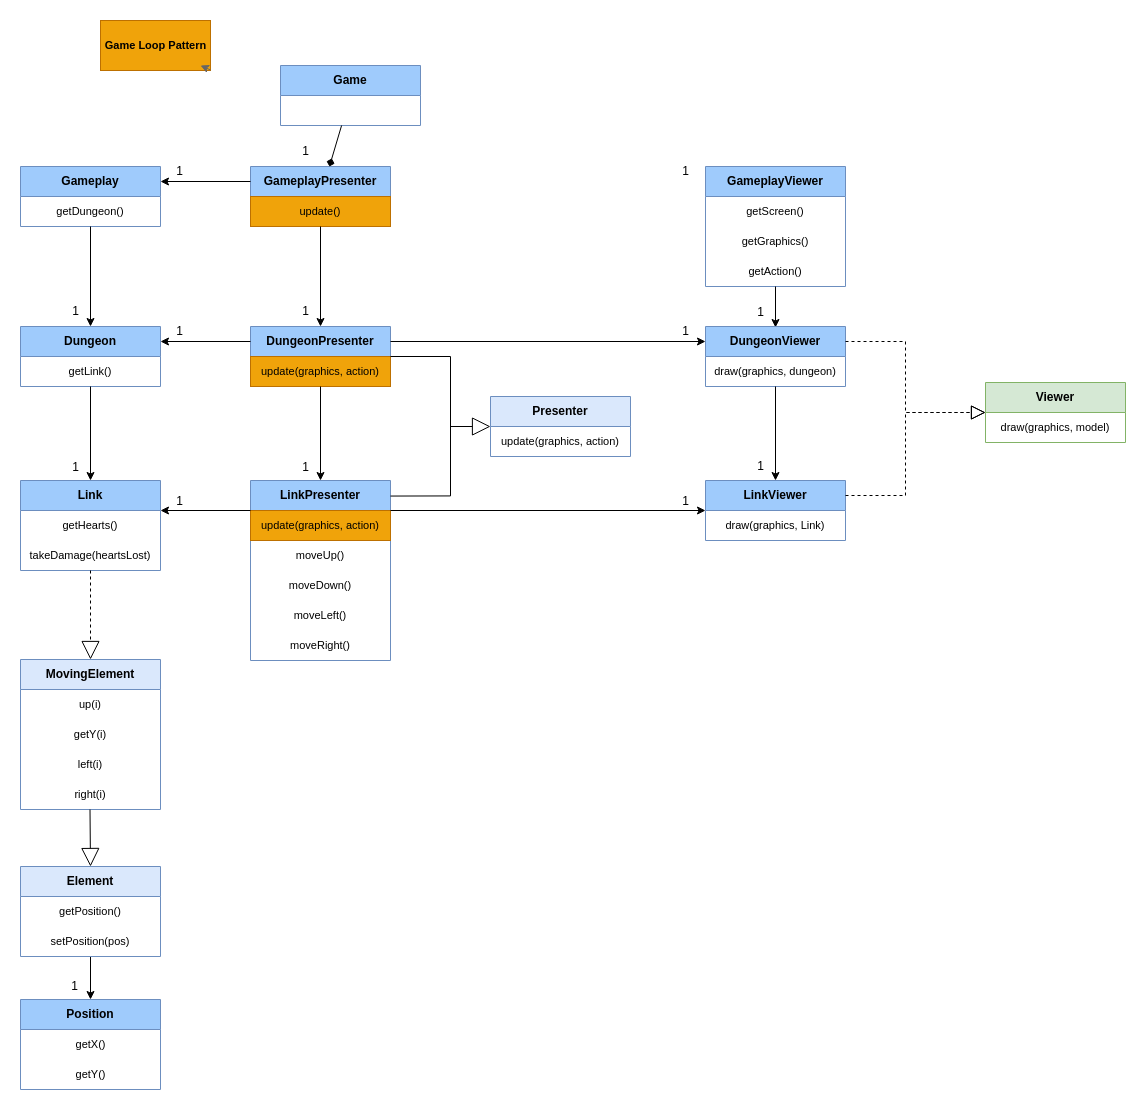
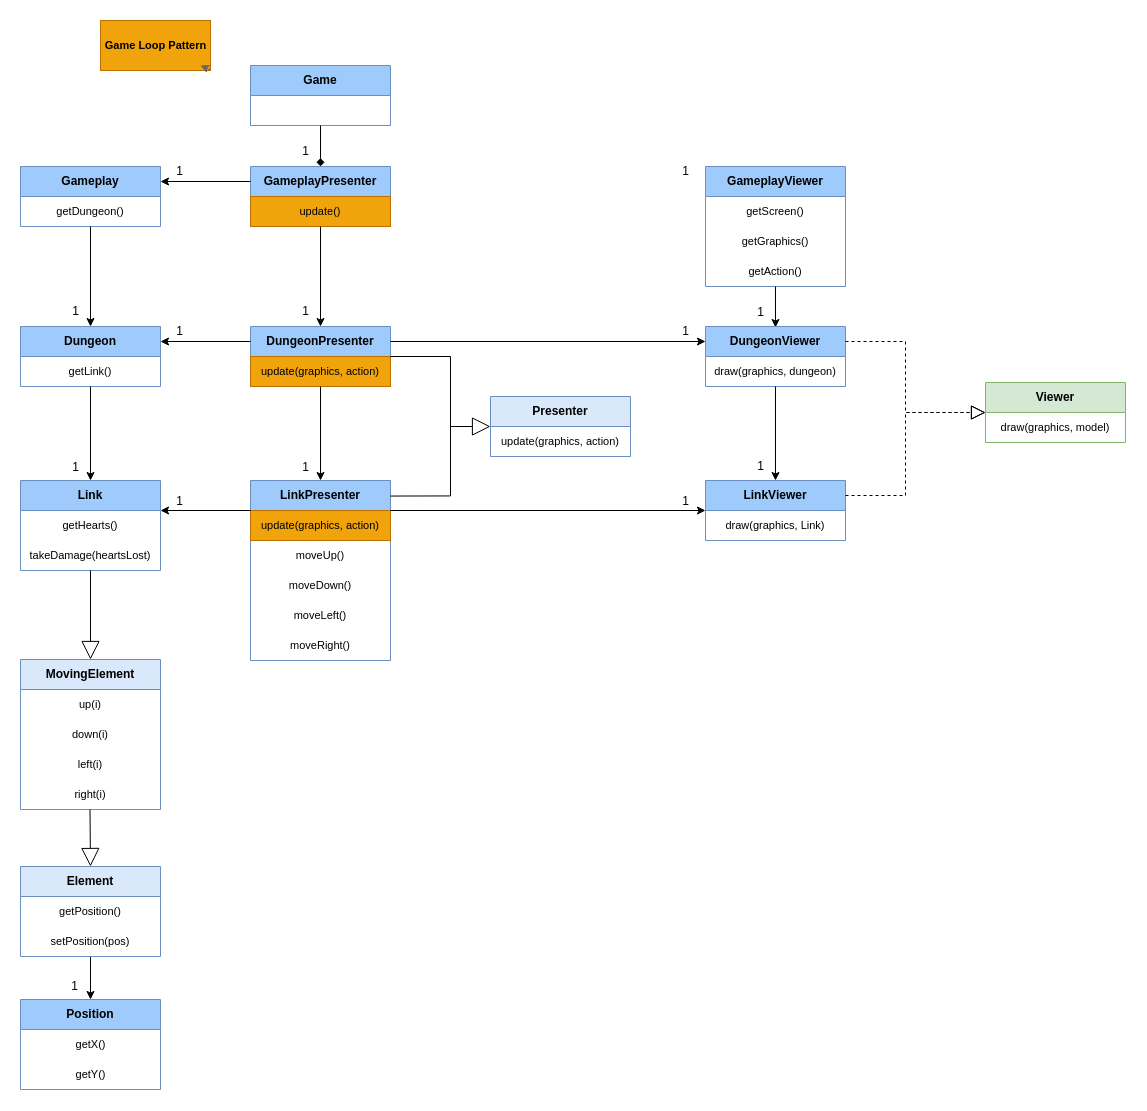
node "Game": moved (351, 96) -> (321, 96)
edge "Link" -> "MovingElement": style dashed -> solid
node "getY(i)": label "getY(i)" -> "down(i)"
